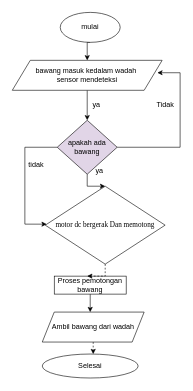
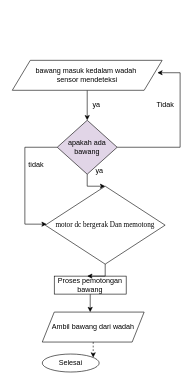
node "mulai": removed
edge "mulai" -> "bawang masuk kedalam wadah sensor mendeteksi": removed
edge "motor dc bergerak Dan memotong" -> "Proses pemotongan bawang": style dashed -> solid
node "Selesai": size 96x24 -> 57x18
